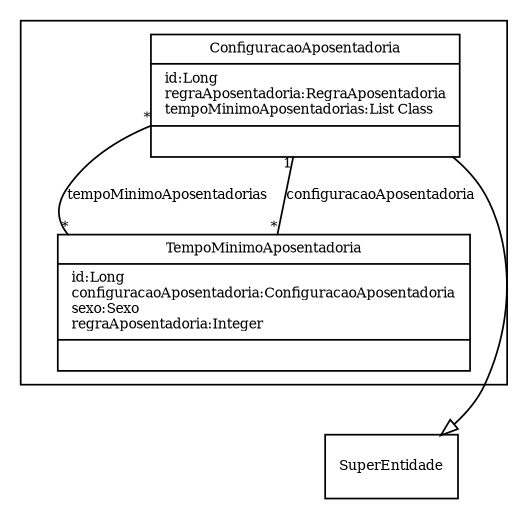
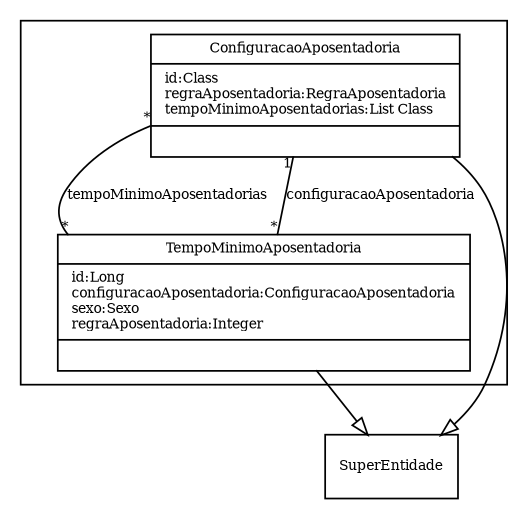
node "ConfiguracaoAposentadoria": text "id:Long" -> "id:Class"
edge "TempoMinimoAposentadoria" -> "SuperEntidade": added
